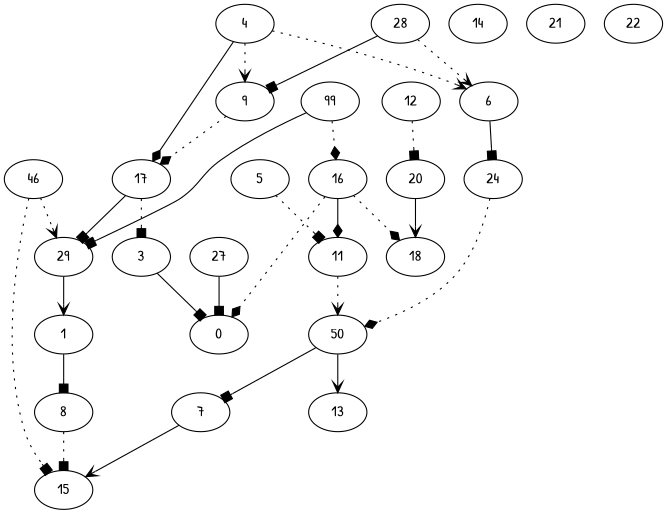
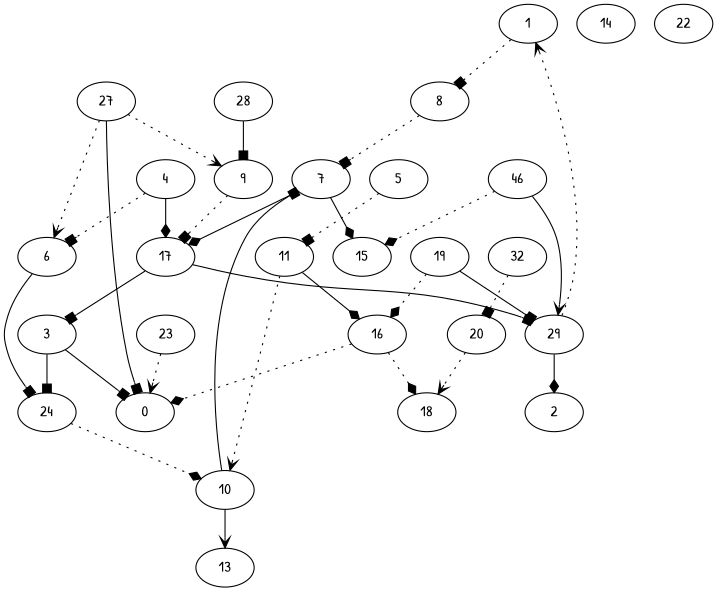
node "21": removed
edge "4" -> "6": arrowhead vee -> box
edge "4" -> "9": now "27" -> "9"
edge "28" -> "6": now "27" -> "6"
node "99": label "99" -> "19"
node "12": label "12" -> "32"
edge "9" -> "17": arrowhead diamond -> box
edge "17" -> "3": style dotted -> solid
edge "16" -> "11": reversed
edge "46" -> "29": style dotted -> solid
edge "20" -> "18": style solid -> dotted
edge "7" -> "17": added
edge "29" -> "1": style solid -> dotted
edge "46" -> "15": arrowhead box -> diamond
node "23": added
node "50": label "50" -> "10"
edge "3" -> "24": added
edge "1" -> "8": style solid -> dotted
node "2": added
edge "8" -> "15": now "8" -> "7"
edge "7" -> "15": arrowhead vee -> diamond
